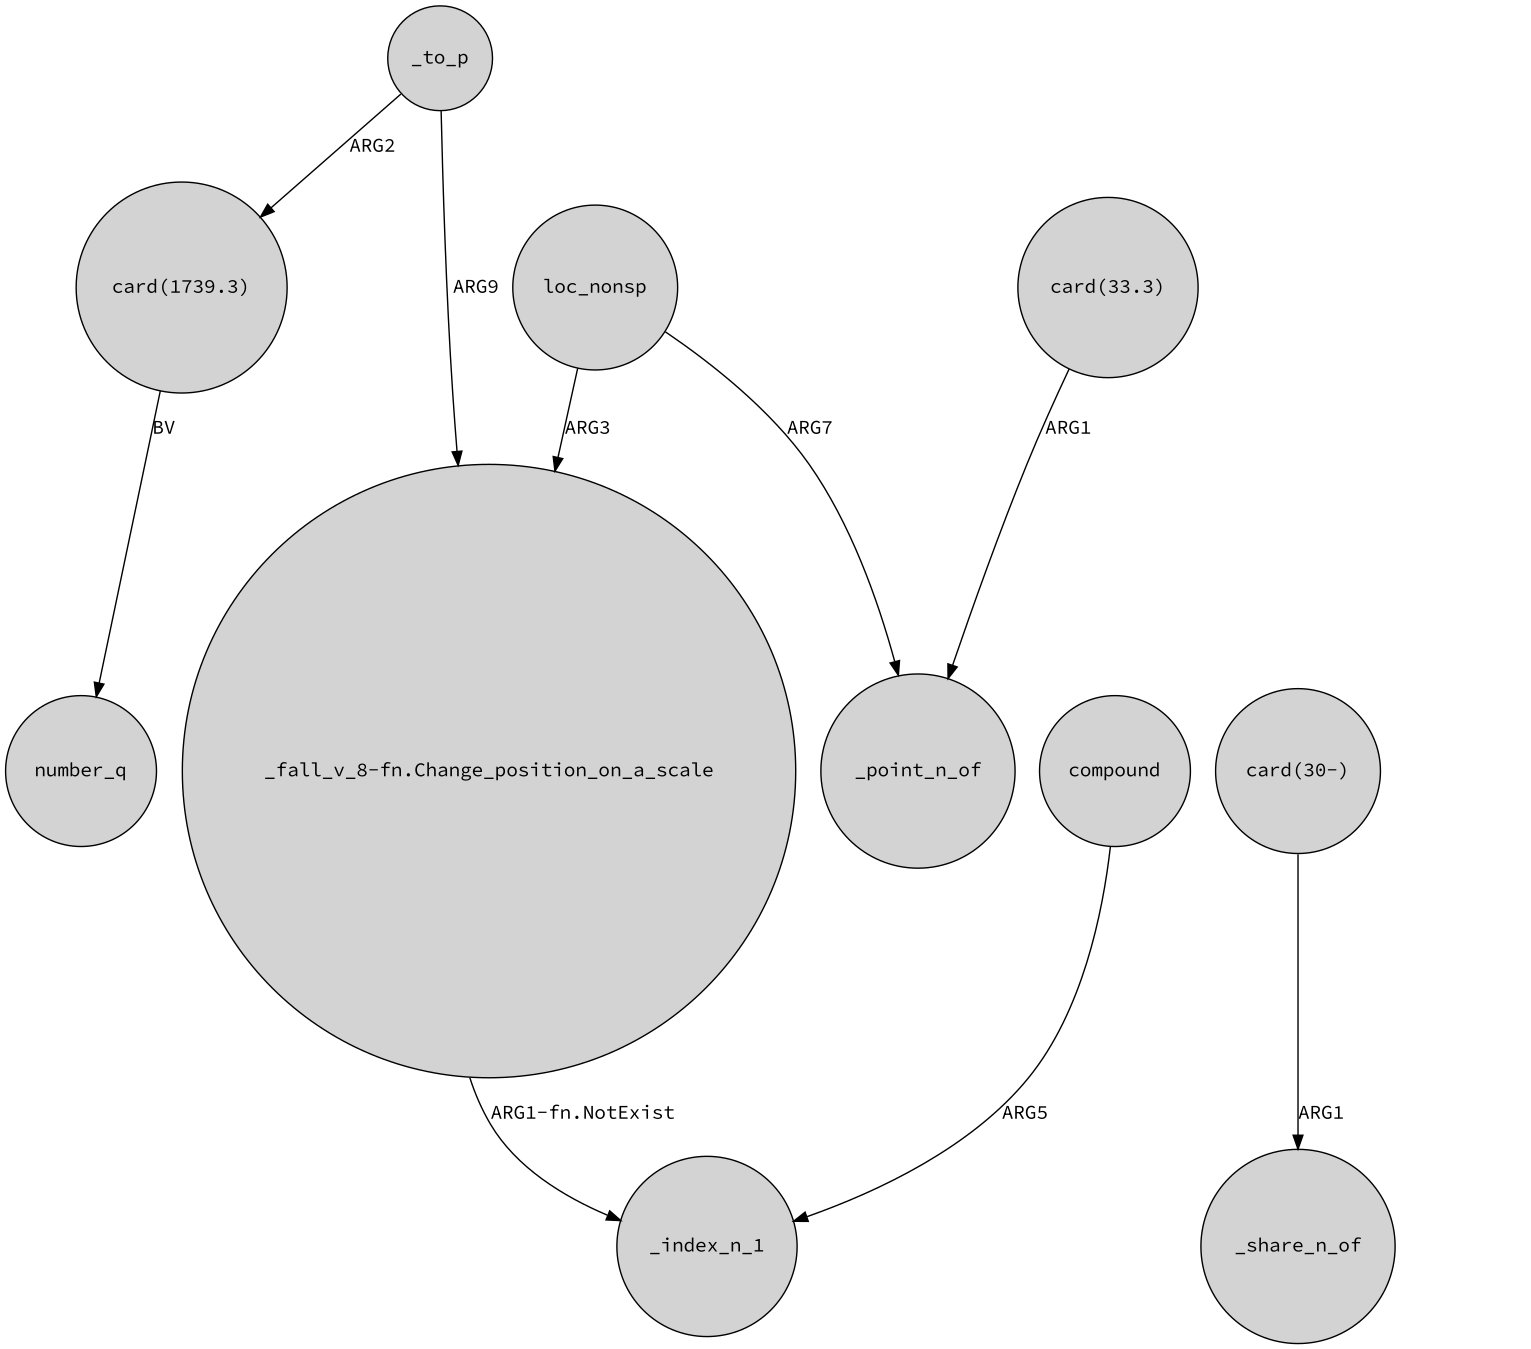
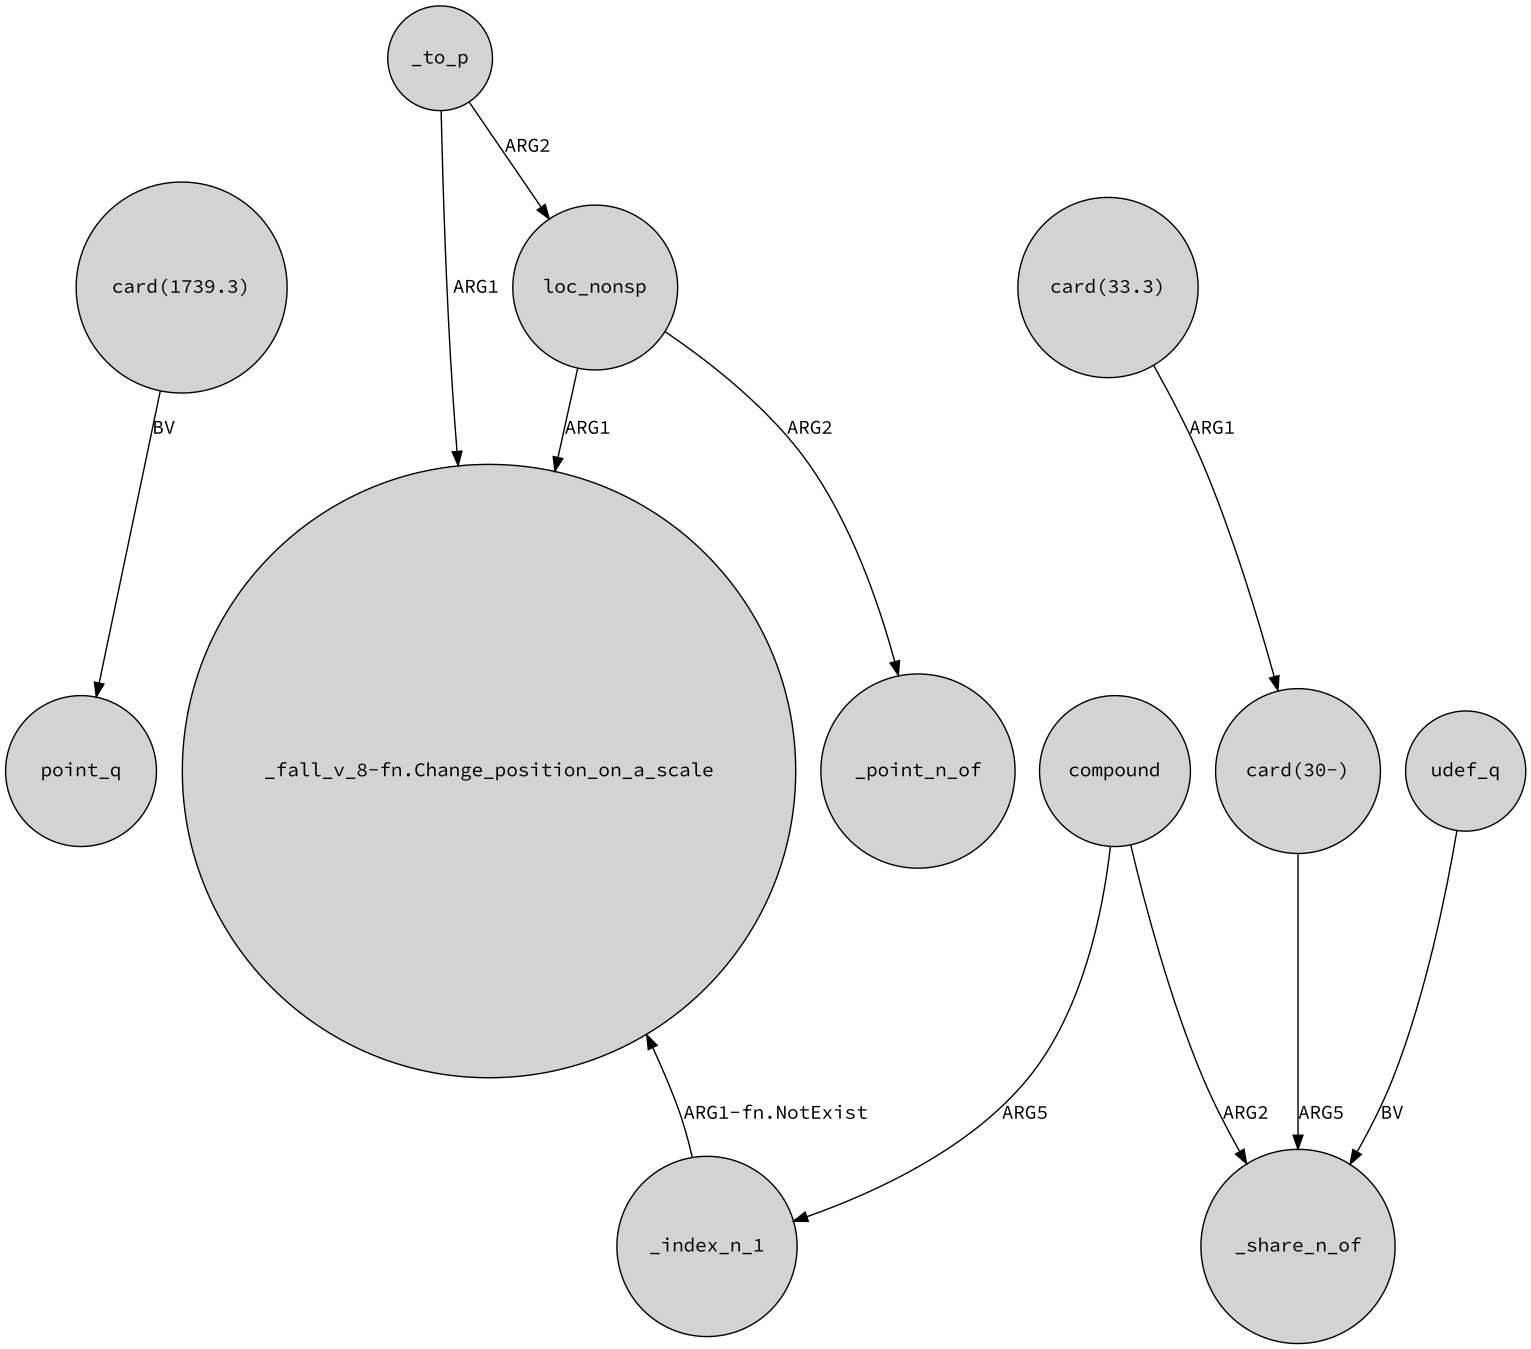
edge "_to_p" -> "card(1739.3)": now "_to_p" -> "loc_nonsp"
edge "_to_p" -> "_fall_v_8-fn.Change_position_on_a_scale": label "ARG9" -> "ARG1"
edge "loc_nonsp" -> "_fall_v_8-fn.Change_position_on_a_scale": label "ARG3" -> "ARG1"
edge "loc_nonsp" -> "_point_n_of": label "ARG7" -> "ARG2"
edge "card(33.3)" -> "_point_n_of": now "card(33.3)" -> "card(30-)"
node "number_q": label "number_q" -> "point_q"
node "udef_q": added
edge "compound" -> "_share_n_of": added, label "ARG2"
edge "card(30-)" -> "_share_n_of": label "ARG1" -> "ARG5"
edge "_fall_v_8-fn.Change_position_on_a_scale" -> "_index_n_1": reversed
